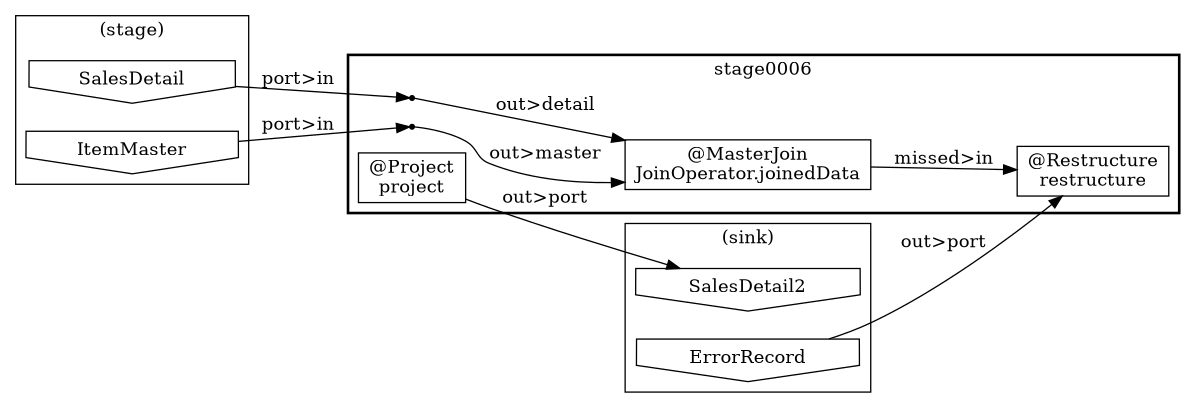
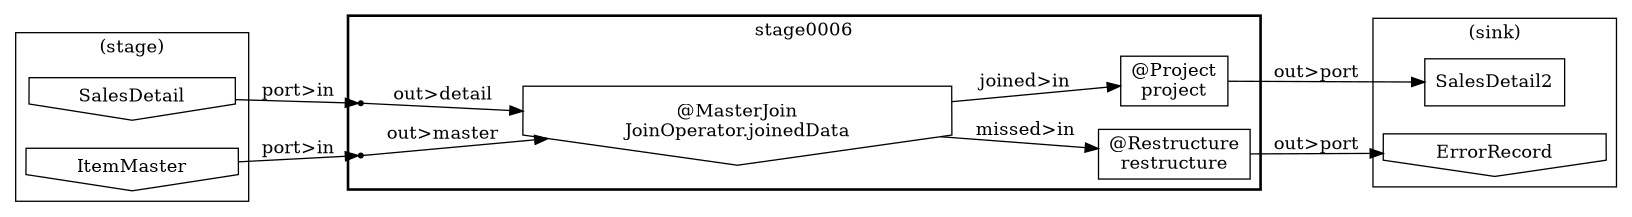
edge "@MasterJoin JoinOperator.joinedData" -> "@Project project": added, label "joined>in"
node "@MasterJoin JoinOperator.joinedData": shape box -> invhouse
edge "ErrorRecord" -> "@Restructure restructure": reversed
node "SalesDetail2": shape invhouse -> box
